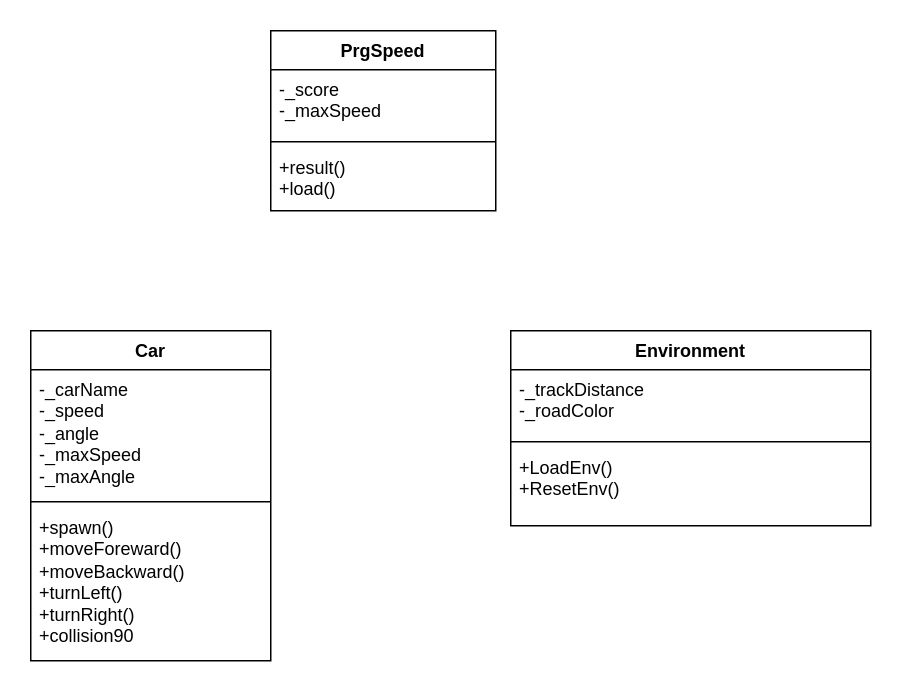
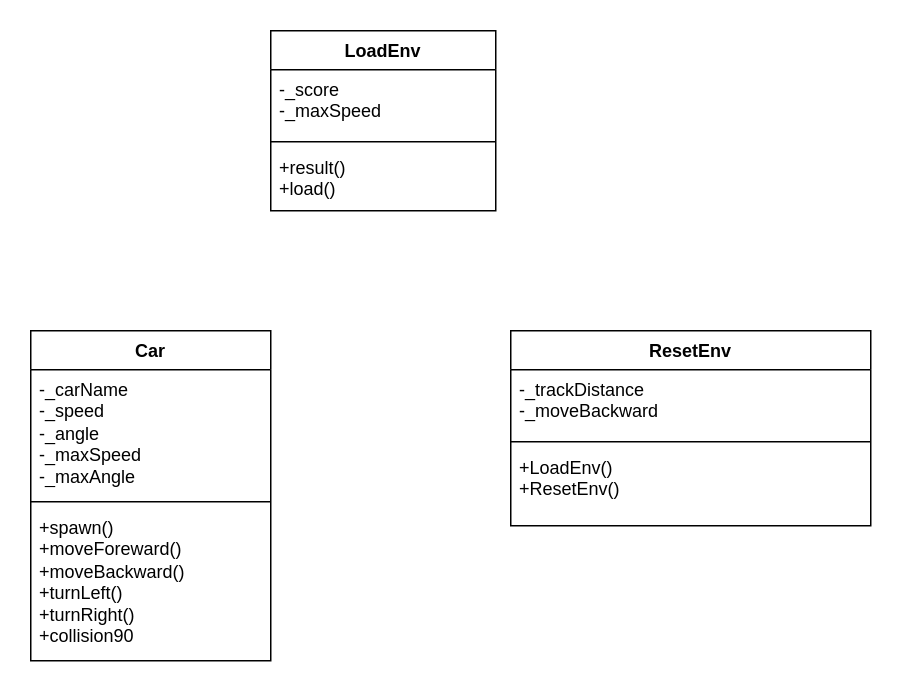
node "PrgSpeed": label "PrgSpeed" -> "LoadEnv"
node "Environment": label "Environment" -> "ResetEnv"
node "-_trackDistance -_roadColor": label "-_trackDistance -_roadColor" -> "-_trackDistance -_moveBackward"
